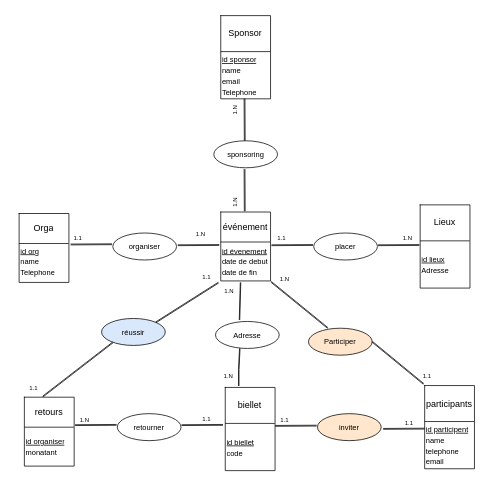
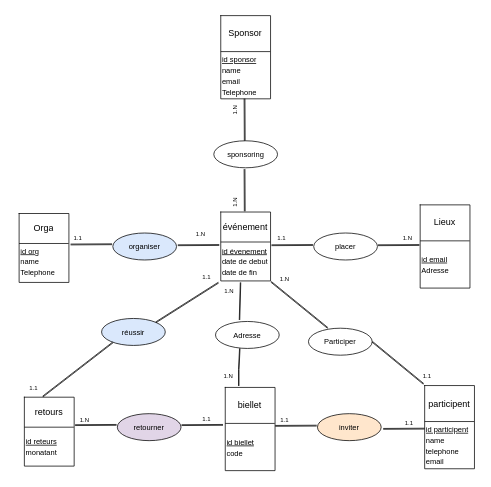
node "organiser": fillcolor #ffffff -> #dae8fc
node "id lieux Adresse": label "id lieux Adresse" -> "id email Adresse"
node "Participer": fillcolor #ffe6cc -> #ffffff
node "participants": label "participants" -> "participent"
node "retourner": fillcolor #ffffff -> #e1d5e7
node "id organiser monatant": label "id organiser monatant" -> "id reteurs monatant"
